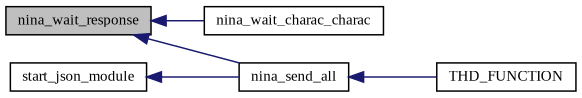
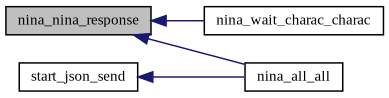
node "nina_wait_response": label "nina_wait_response" -> "nina_nina_response"
node "start_json_module": label "start_json_module" -> "start_json_send"
node "nina_send_all": label "nina_send_all" -> "nina_all_all"
node "THD_FUNCTION": removed
